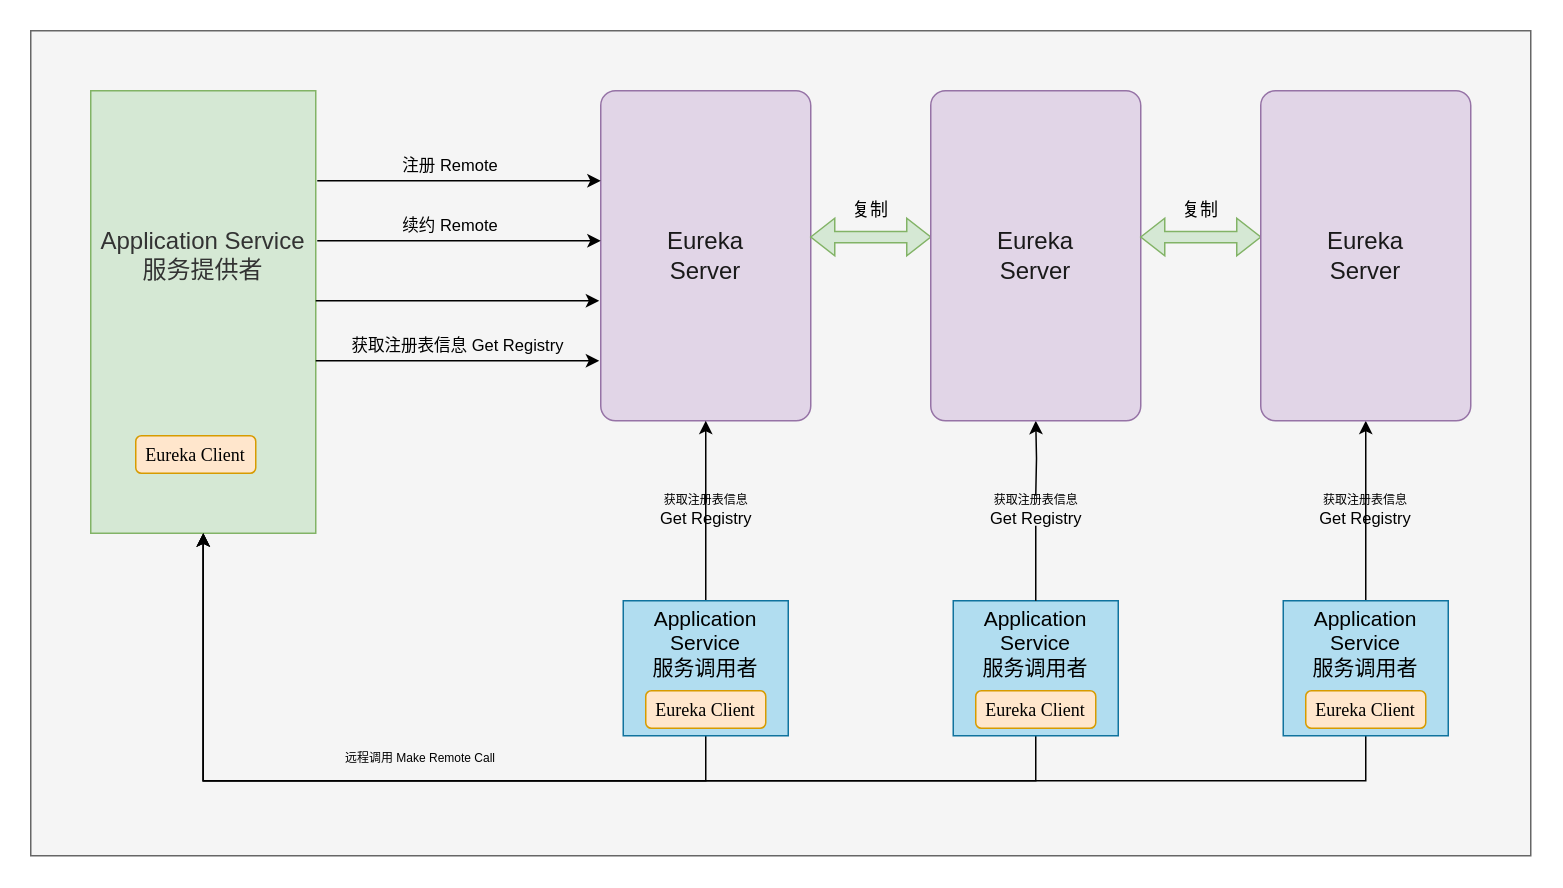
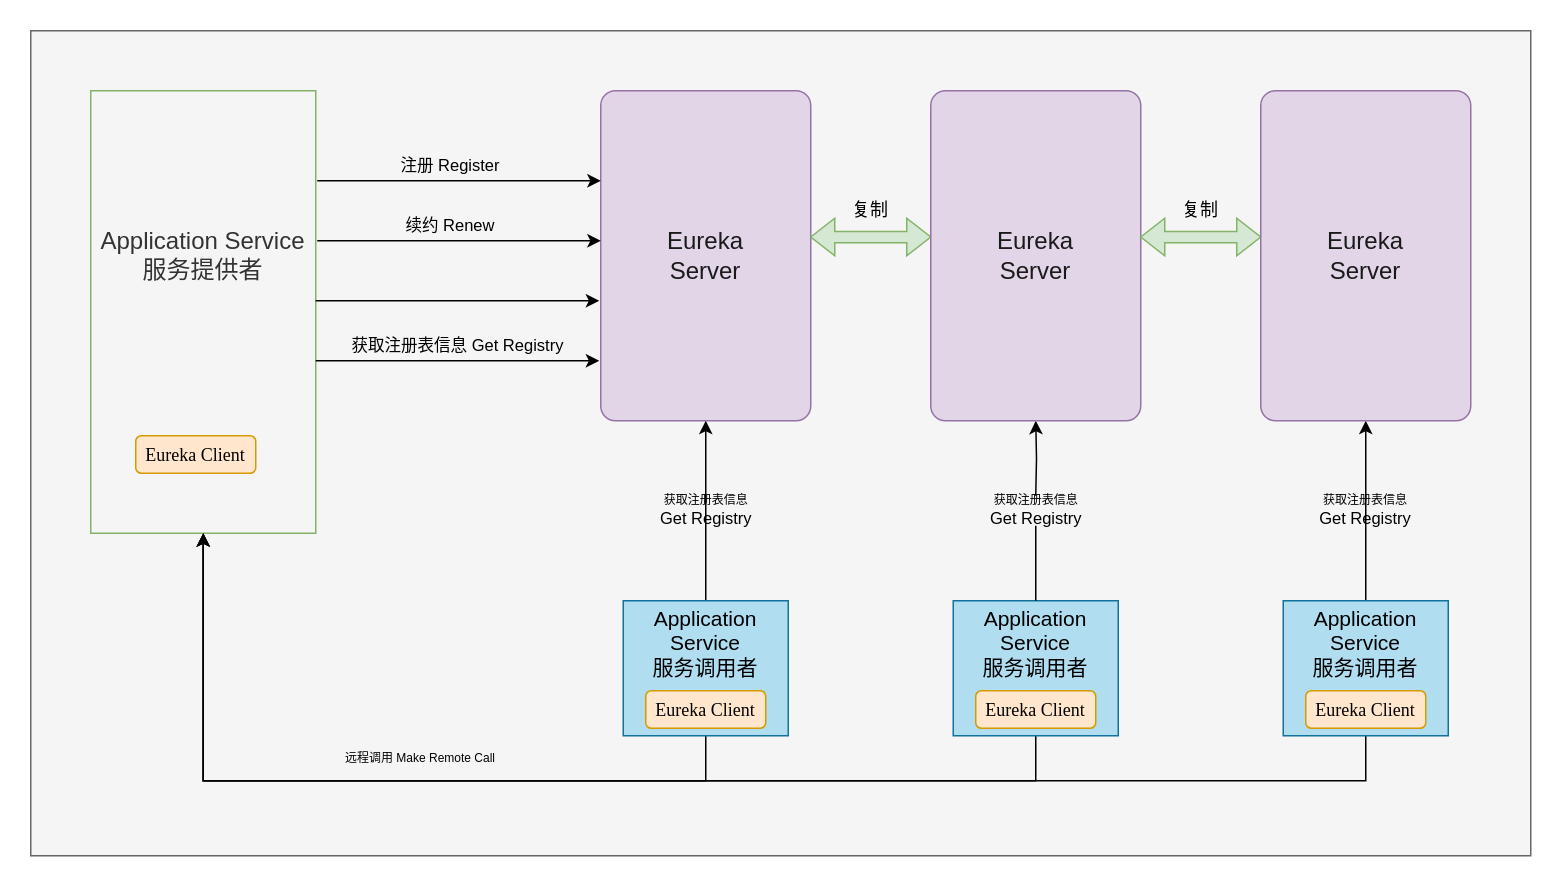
node "注册 Remote": label "注册 Remote" -> "注册 Register"
node "续约 Remote": label "续约 Remote" -> "续约 Renew"
node "Application Service 服务提供者": fillcolor #d5e8d4 -> #f5f5f5
